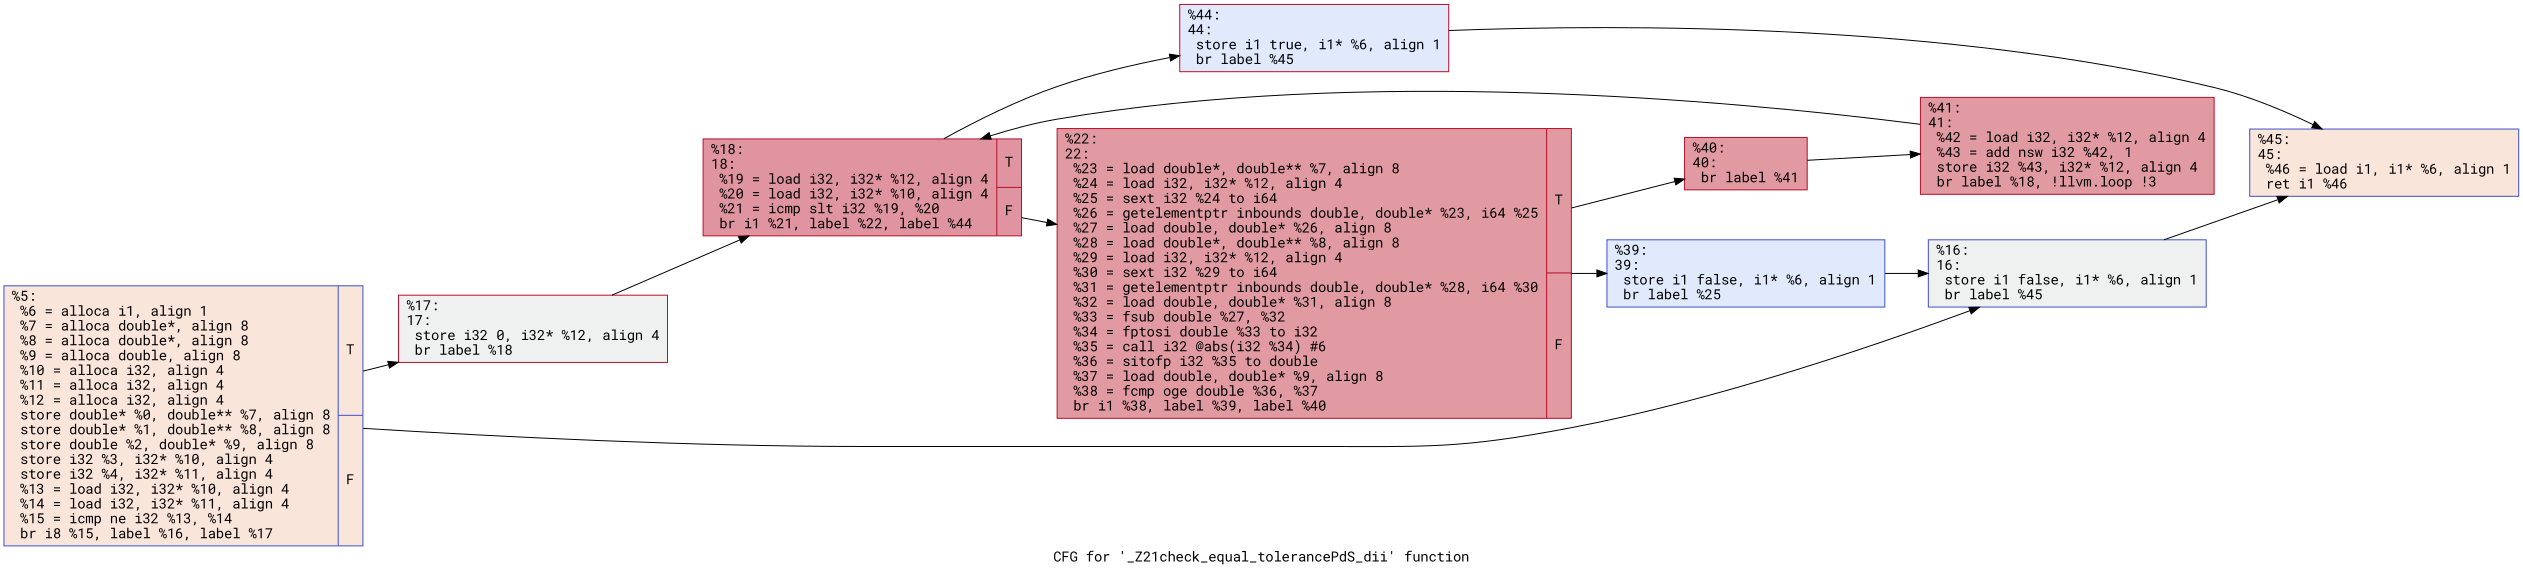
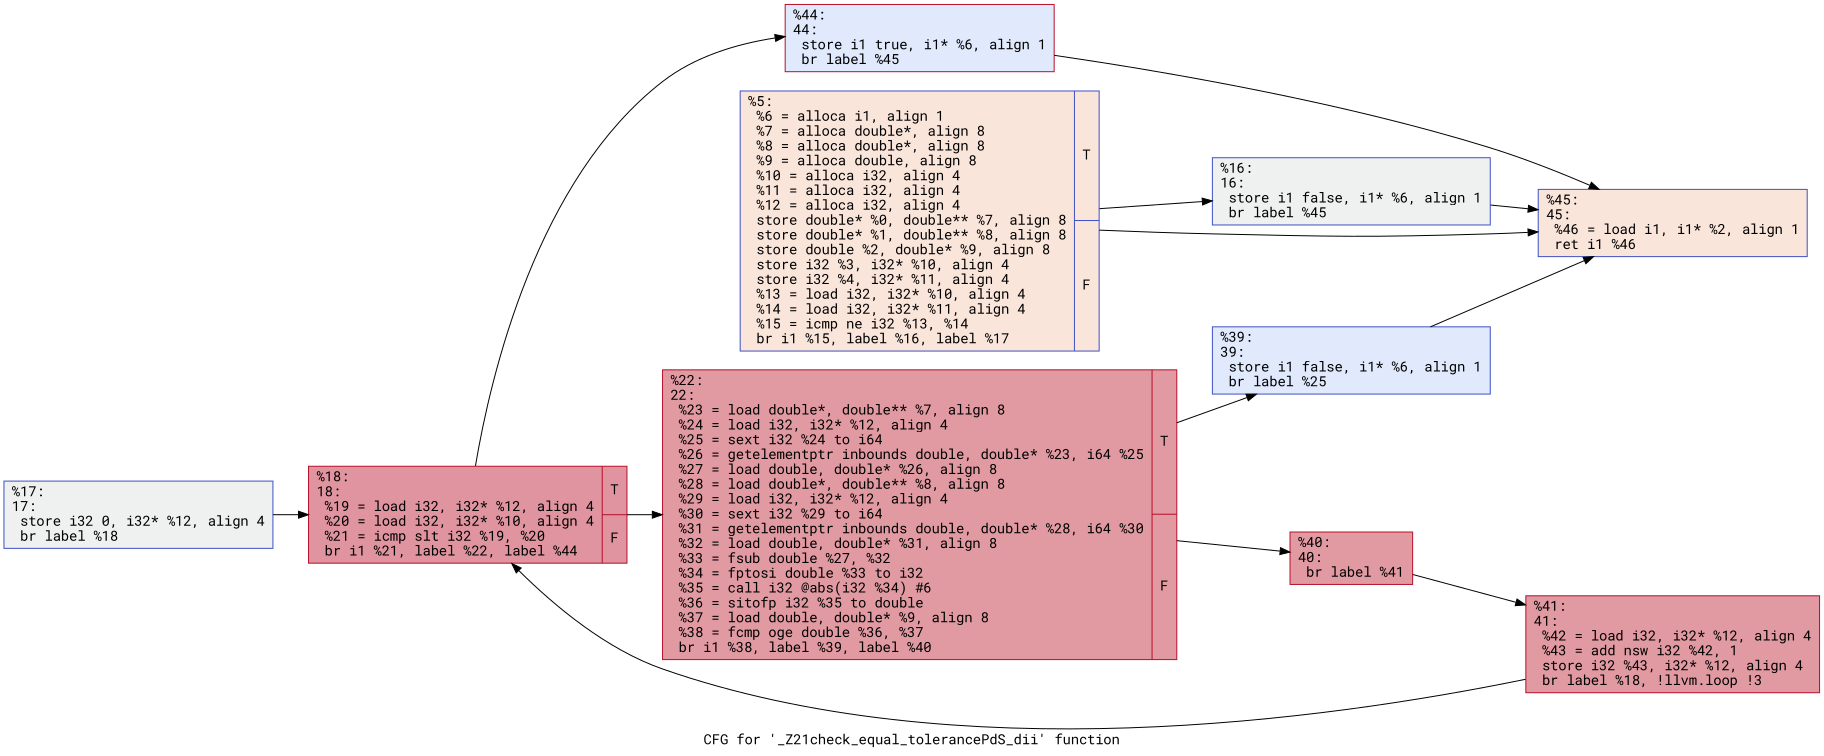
node "%45:": text "%46 = load i1, i1* %6, align 1" -> "%46 = load i1, i1* %2, align 1"
edge "%39:" -> "%16:": now "%39:" -> "%45:"
node "%17:": color #b70d28ff -> #3d50c3ff
edge "%5:" -> "%17:": now "%5:" -> "%45:"
node "%5:": text "br i8 %15, label %16, label %17" -> "br i1 %15, label %16, label %17"
